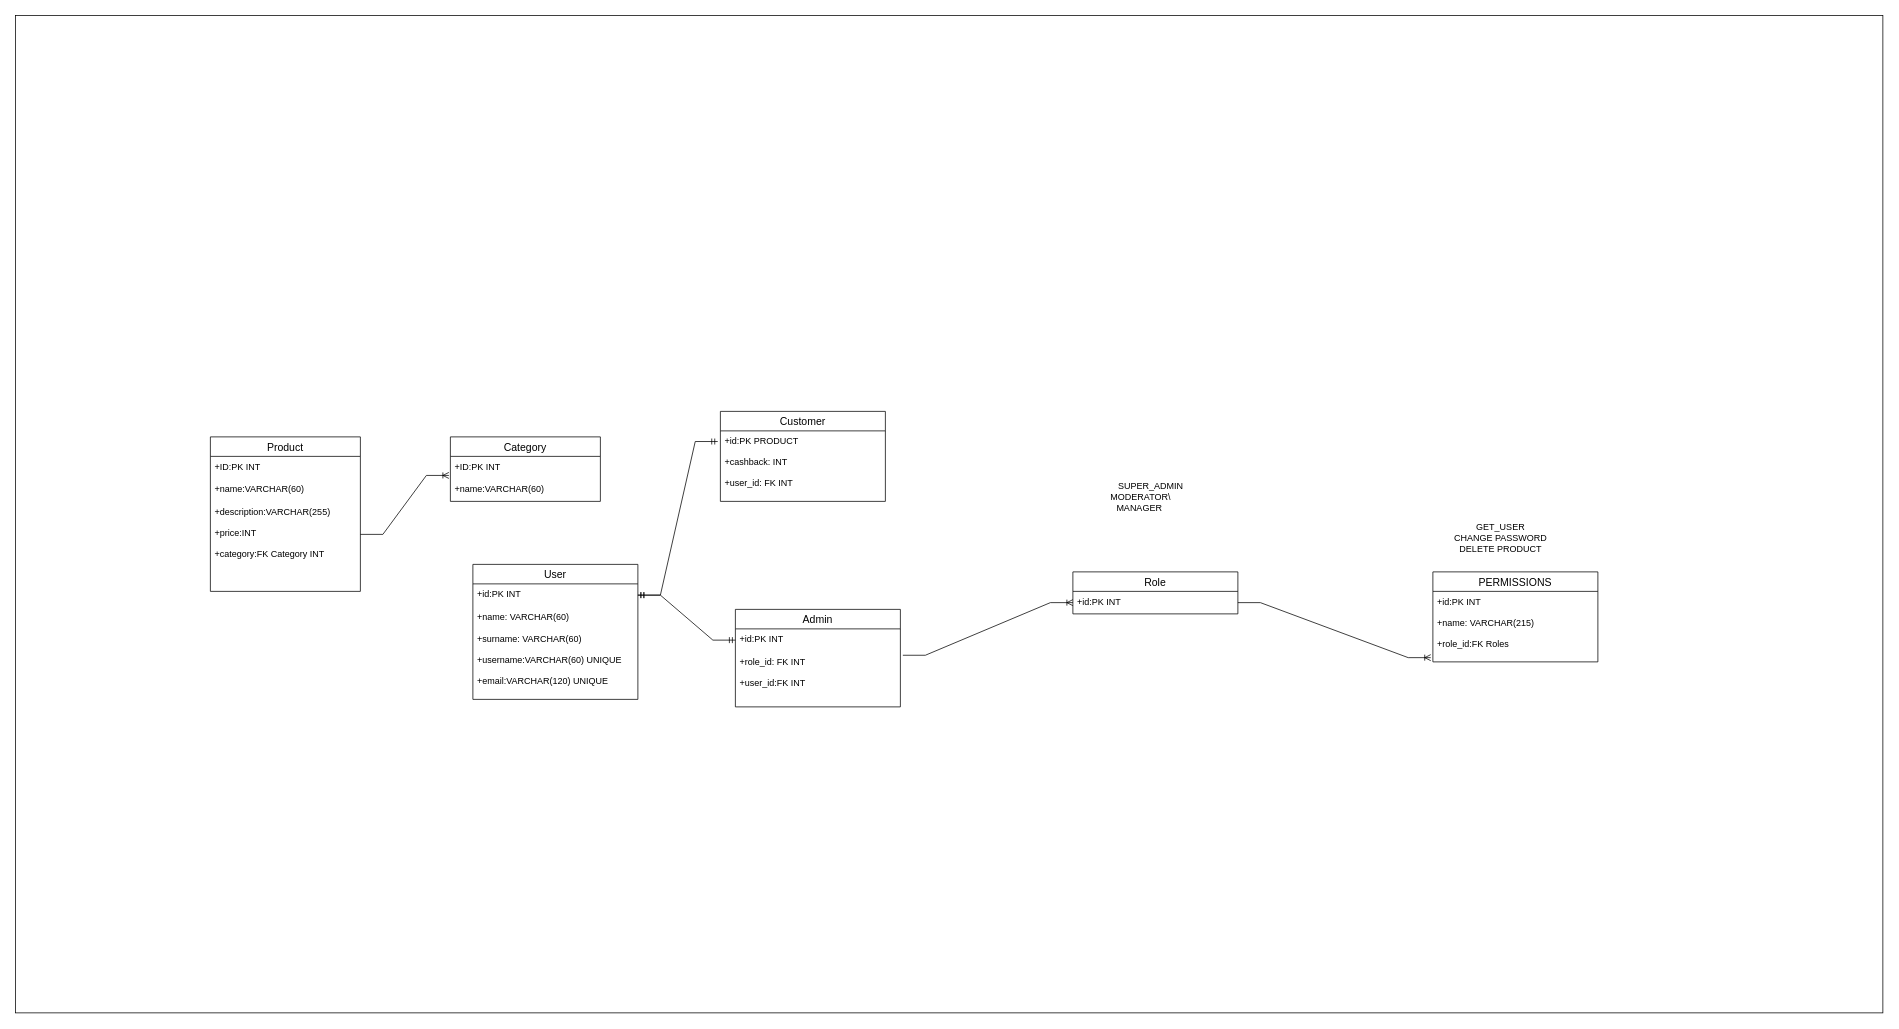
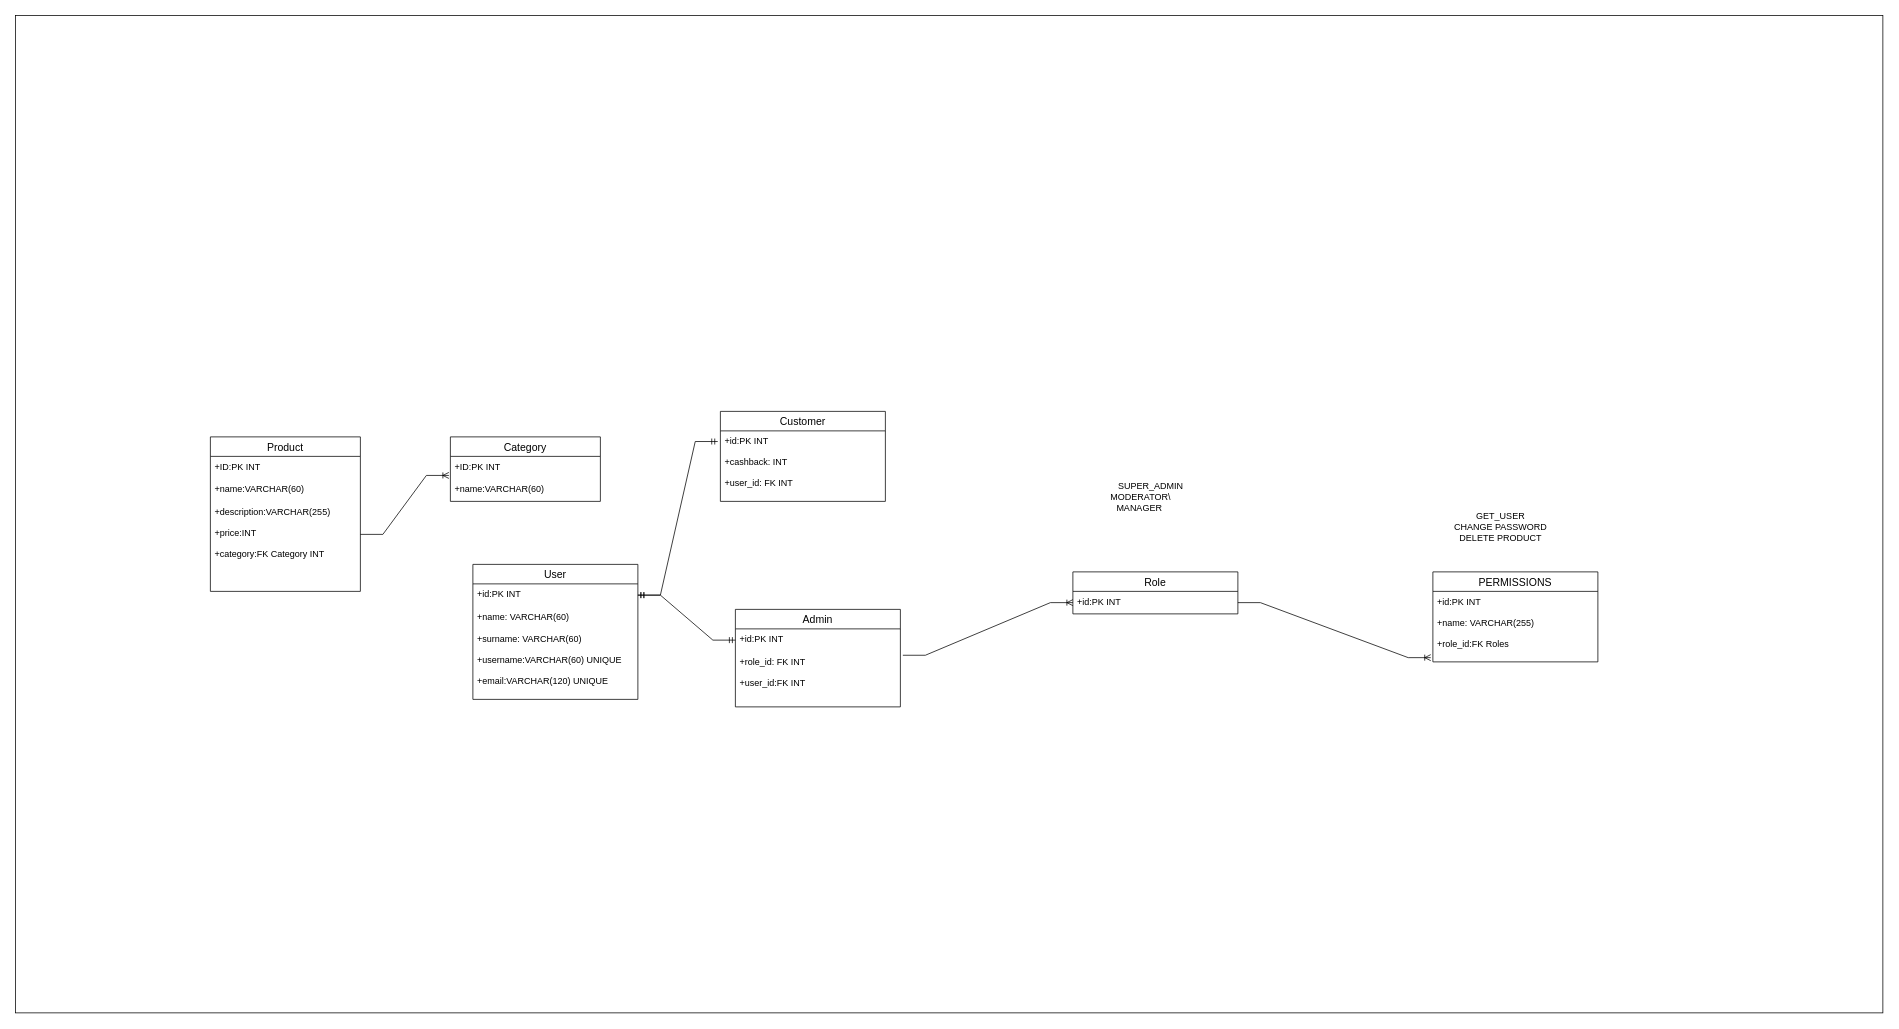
node "+id:PK PRODUCT +cashback: INT +user_id: FK INT": label "+id:PK PRODUCT +cashback: INT +user_id: FK INT" -> "+id:PK INT +cashback: INT +user_id: FK INT"
node "GET_USER CHANGE PASSWORD DELETE PRODUCT": moved (1500, 538) -> (1500, 527)
node "+id:PK INT +name: VARCHAR(215) +role_id:FK Roles": label "+id:PK INT +name: VARCHAR(215) +role_id:FK Roles" -> "+id:PK INT +name: VARCHAR(255) +role_id:FK Roles"
